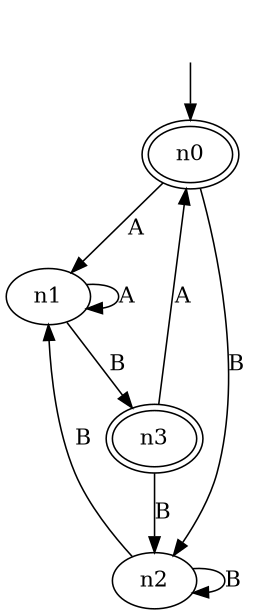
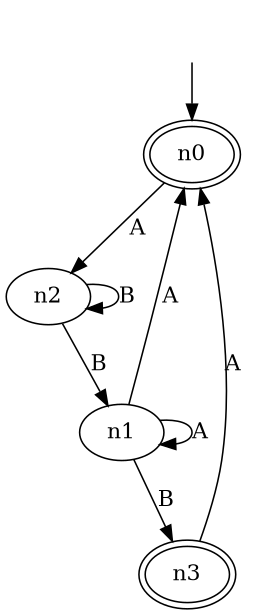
edge "n0" -> "n1": reversed
edge "n0" -> "n2": label "B" -> "A"
edge "n3" -> "n2": removed, label "B"
